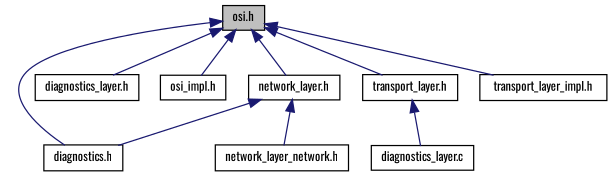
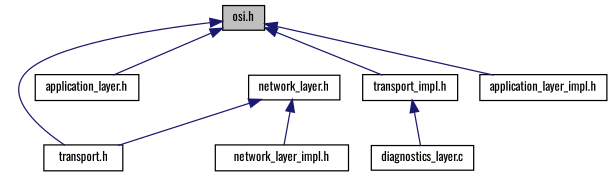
edge "network_layer.h" -> "osi.h": removed
node "diagnostics_layer.h": label "diagnostics_layer.h" -> "application_layer.h"
node "osi_impl.h": removed
node "transport_layer.h": label "transport_layer.h" -> "transport_impl.h"
node "transport_layer_impl.h": label "transport_layer_impl.h" -> "application_layer_impl.h"
node "diagnostics.h": label "diagnostics.h" -> "transport.h"
node "network_layer_network.h": label "network_layer_network.h" -> "network_layer_impl.h"
